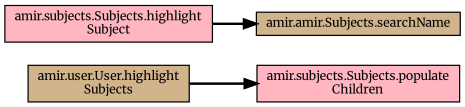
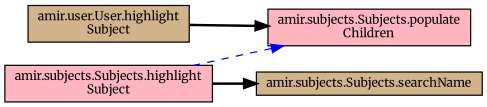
node "amir.amir.Subjects.searchName": label "amir.amir.Subjects.searchName" -> "amir.subjects.Subjects.searchName"
edge "amir.subjects.Subjects.highlight Subject" -> "amir.subjects.Subjects.populate Children": added
node "amir.user.User.highlight Subjects": label "amir.user.User.highlight Subjects" -> "amir.user.User.highlight Subject"
